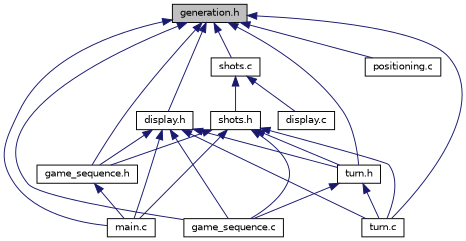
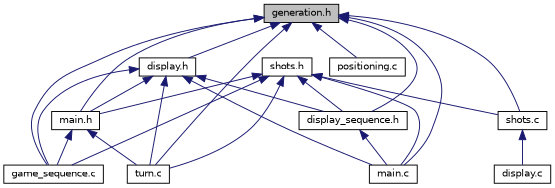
edge "shots.h" -> "shots.c": reversed
node "game_sequence.h": label "game_sequence.h" -> "display_sequence.h"
node "turn.h": label "turn.h" -> "main.h"
